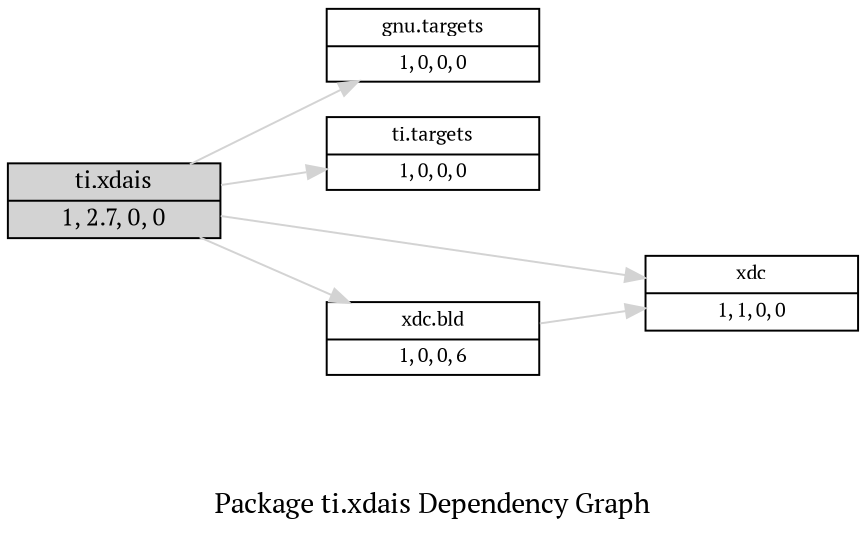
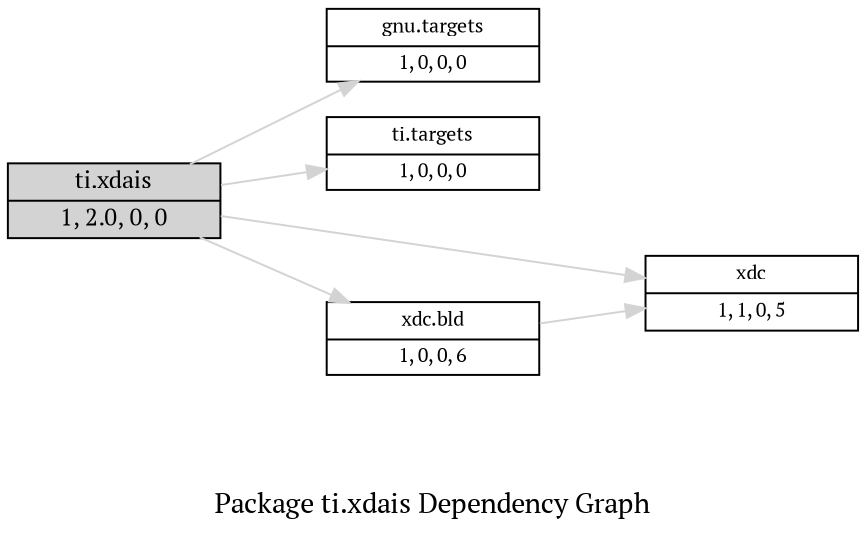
node "ti.xdais": text "1, 2.7, 0, 0" -> "1, 2.0, 0, 0"
node "xdc": text "1, 1, 0, 0" -> "1, 1, 0, 5"
